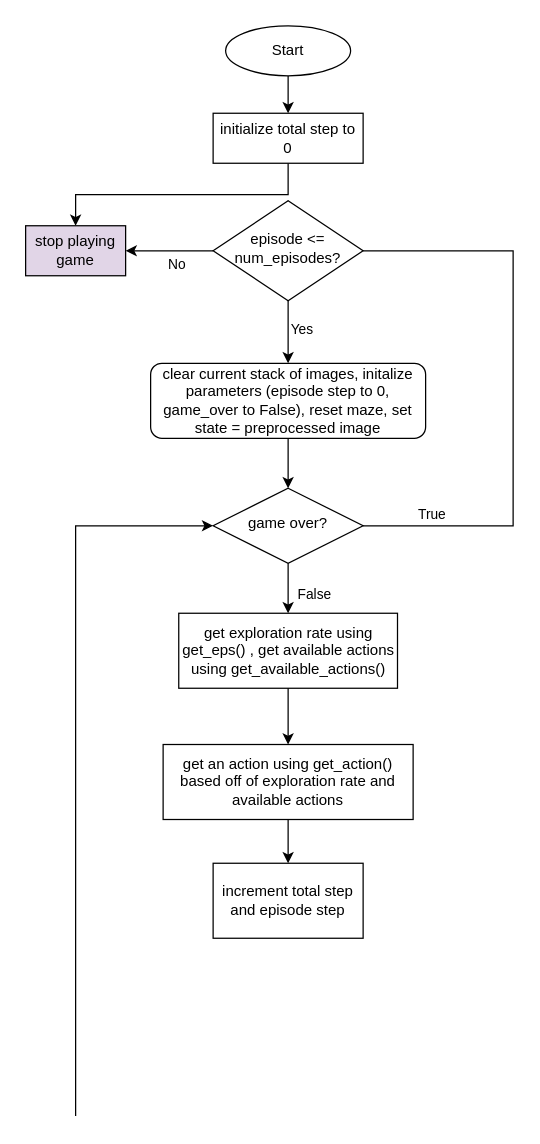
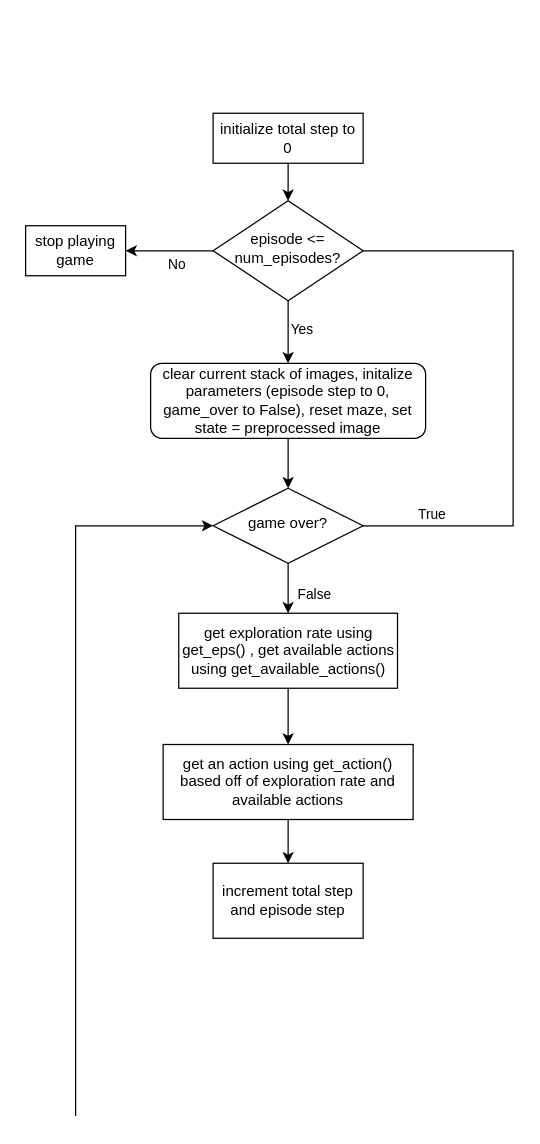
node "Start": removed
edge "Start" -> "initialize total step to 0": removed
edge "initialize total step to 0" -> "stop playing game": now "initialize total step to 0" -> "episode <= num_episodes?"
node "stop playing game": fillcolor #e1d5e7 -> #ffffff
